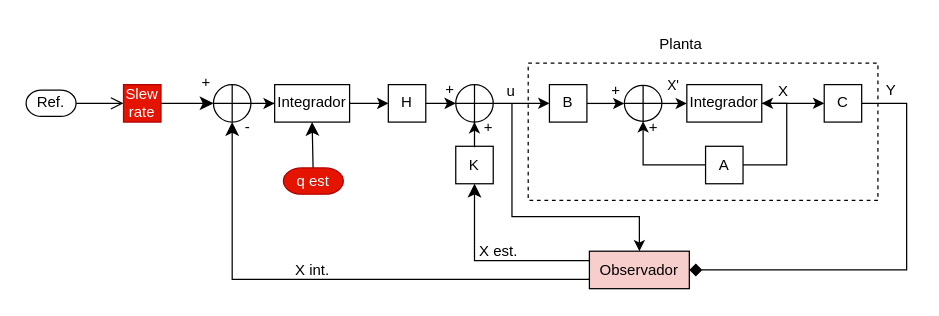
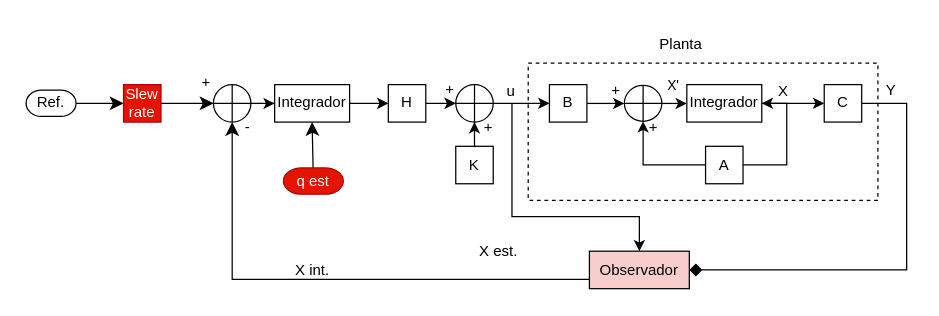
edge "Ref." -> "Slew rate": arrowhead open -> classic
edge "Observador" -> "K": removed
